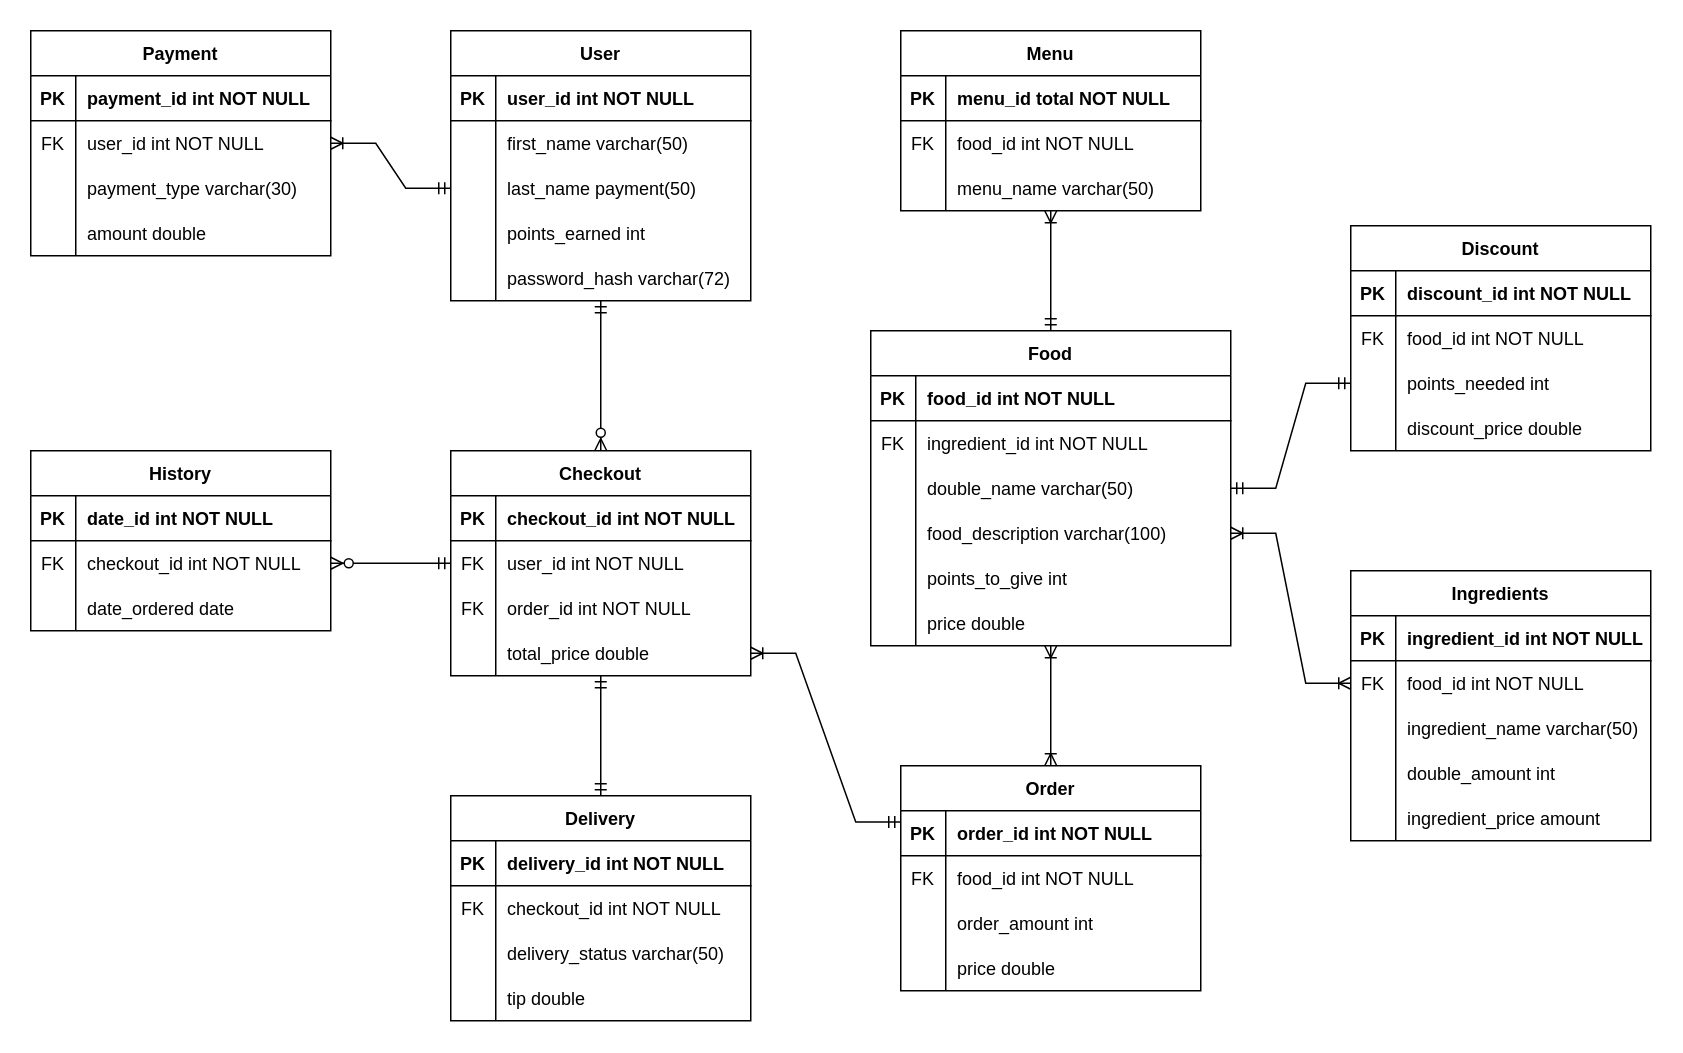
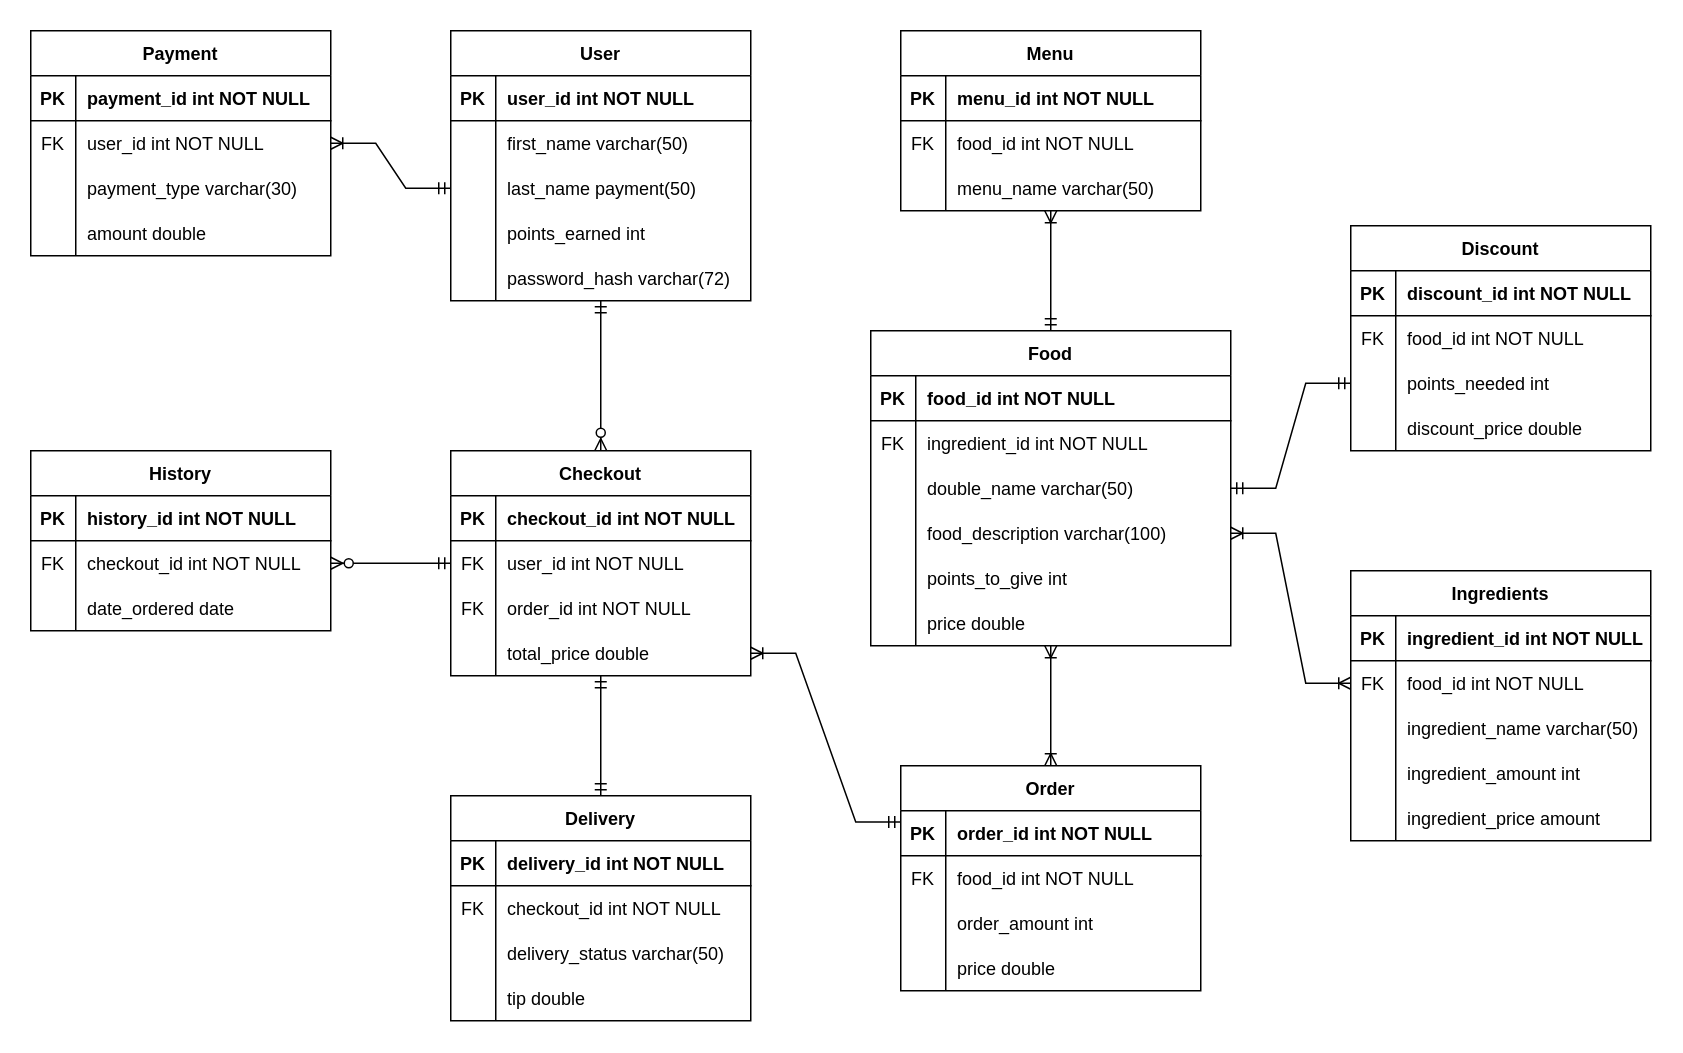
node "menu_id total NOT NULL": label "menu_id total NOT NULL" -> "menu_id int NOT NULL"
node "date_id int NOT NULL": label "date_id int NOT NULL" -> "history_id int NOT NULL"
node "double_amount int": label "double_amount int" -> "ingredient_amount int"
